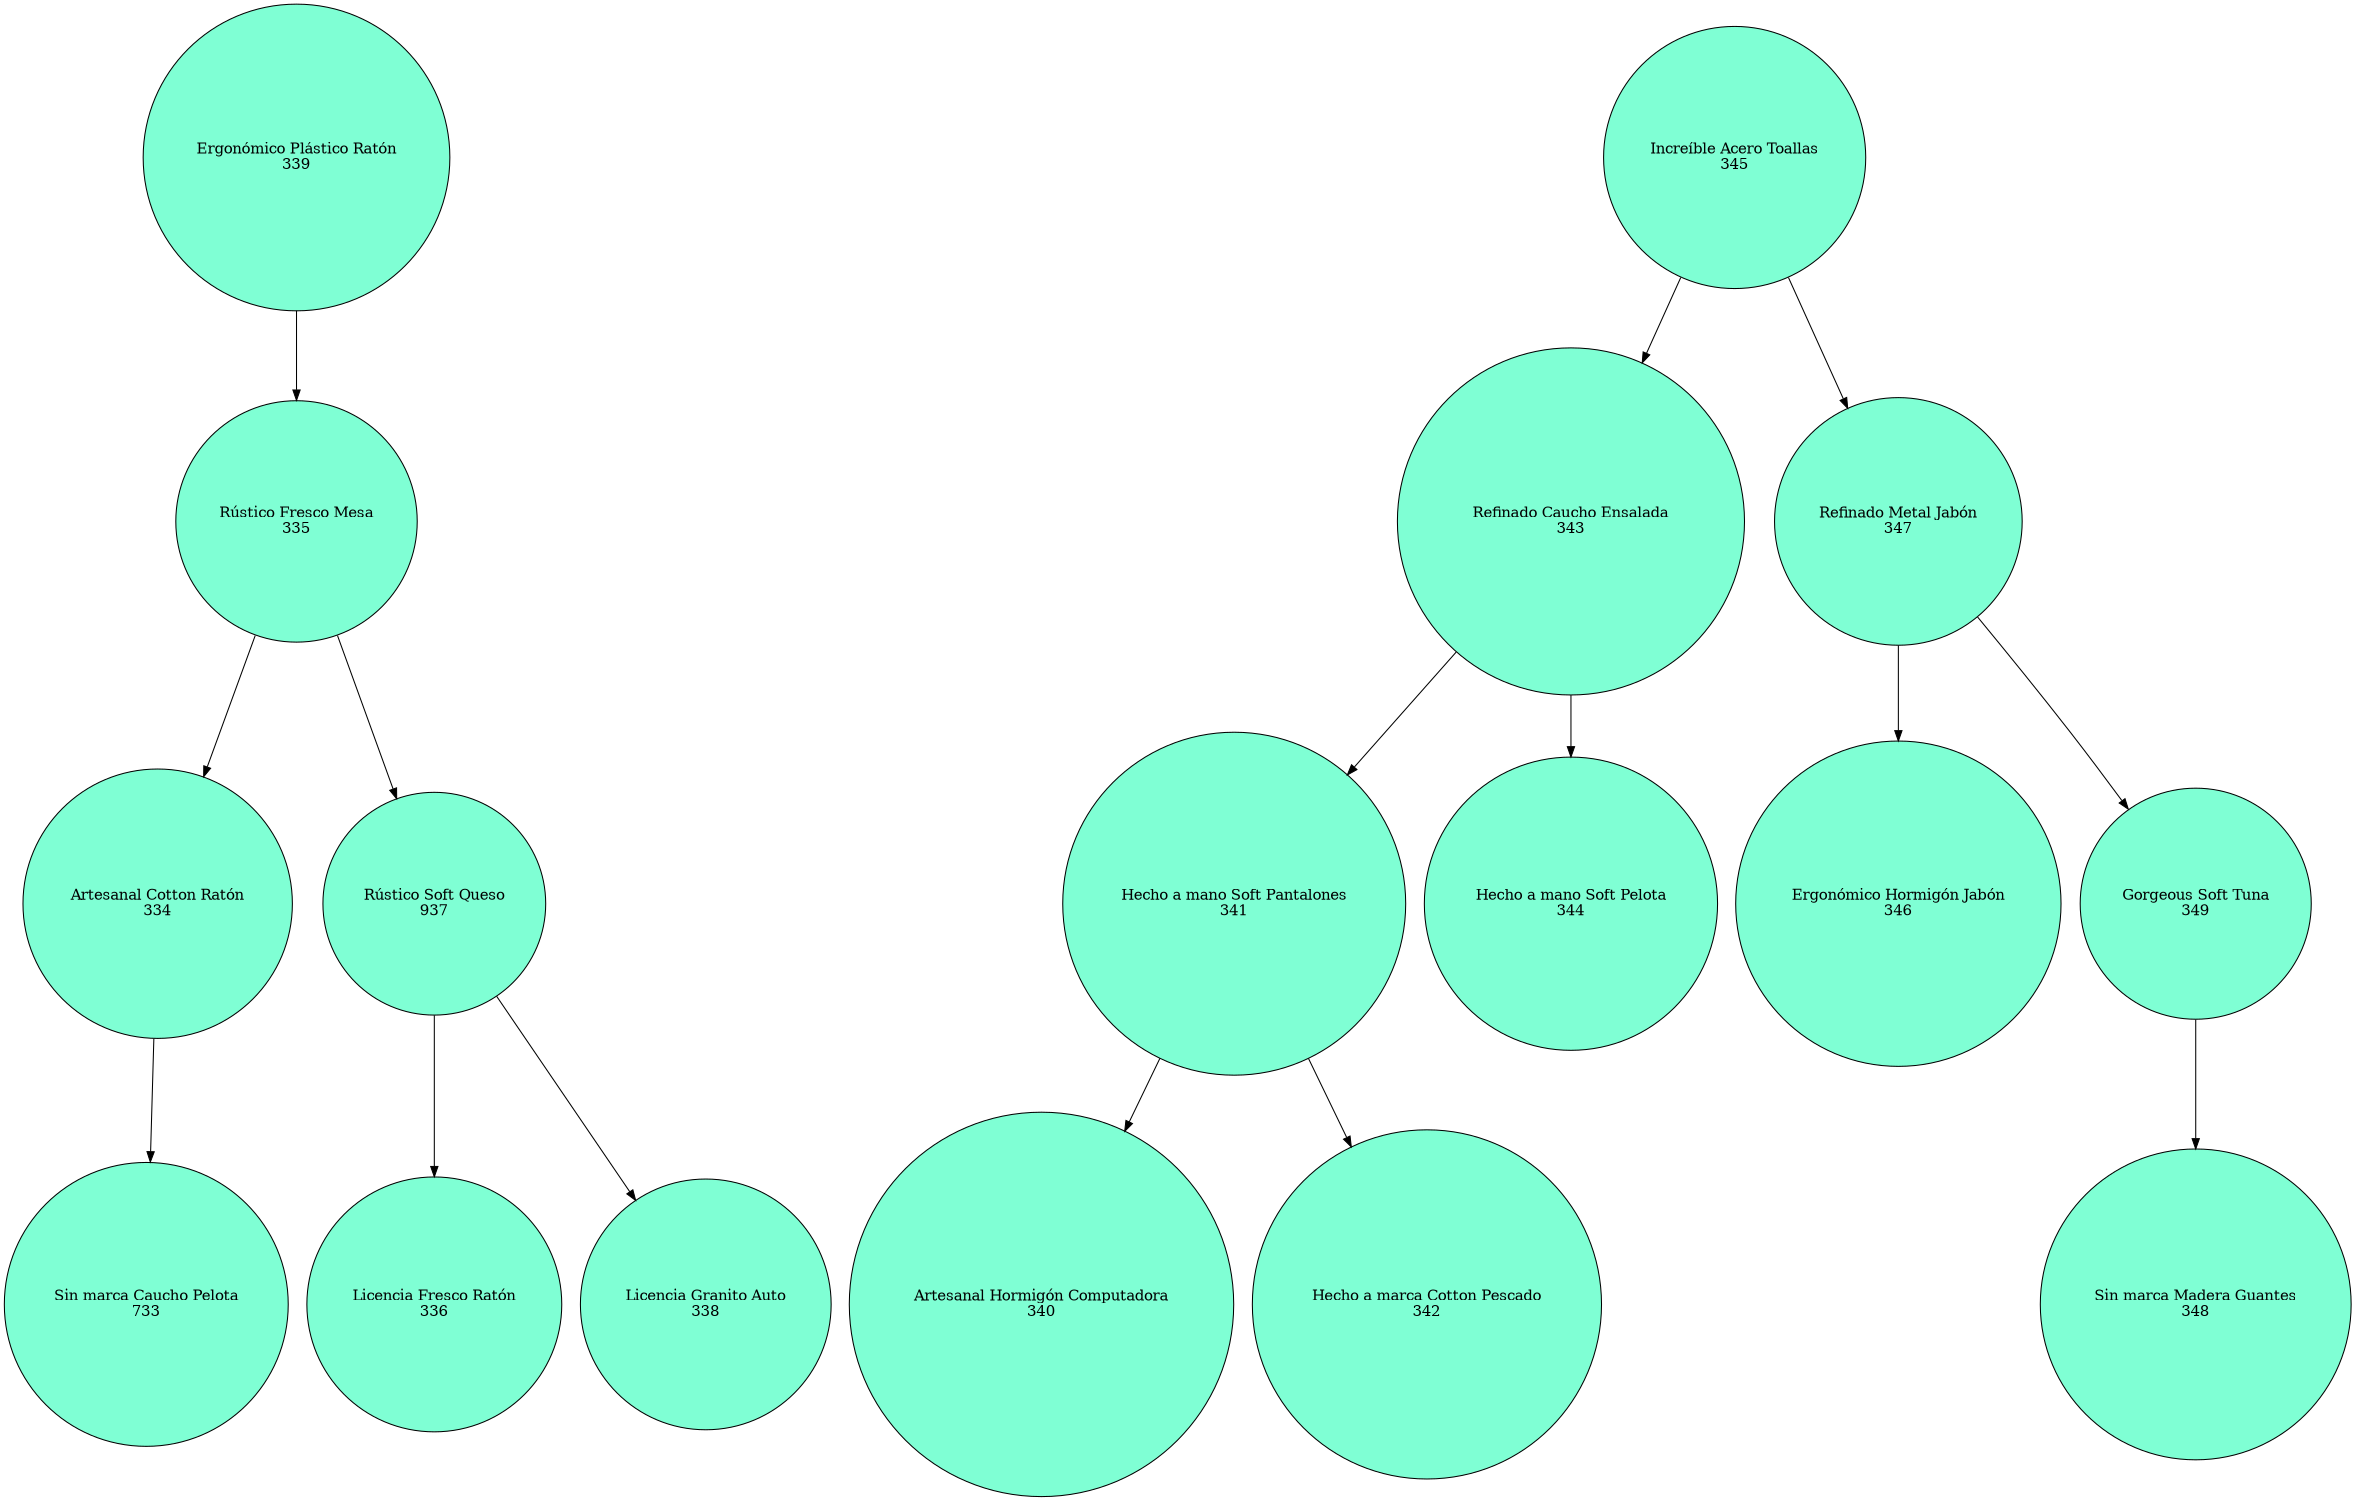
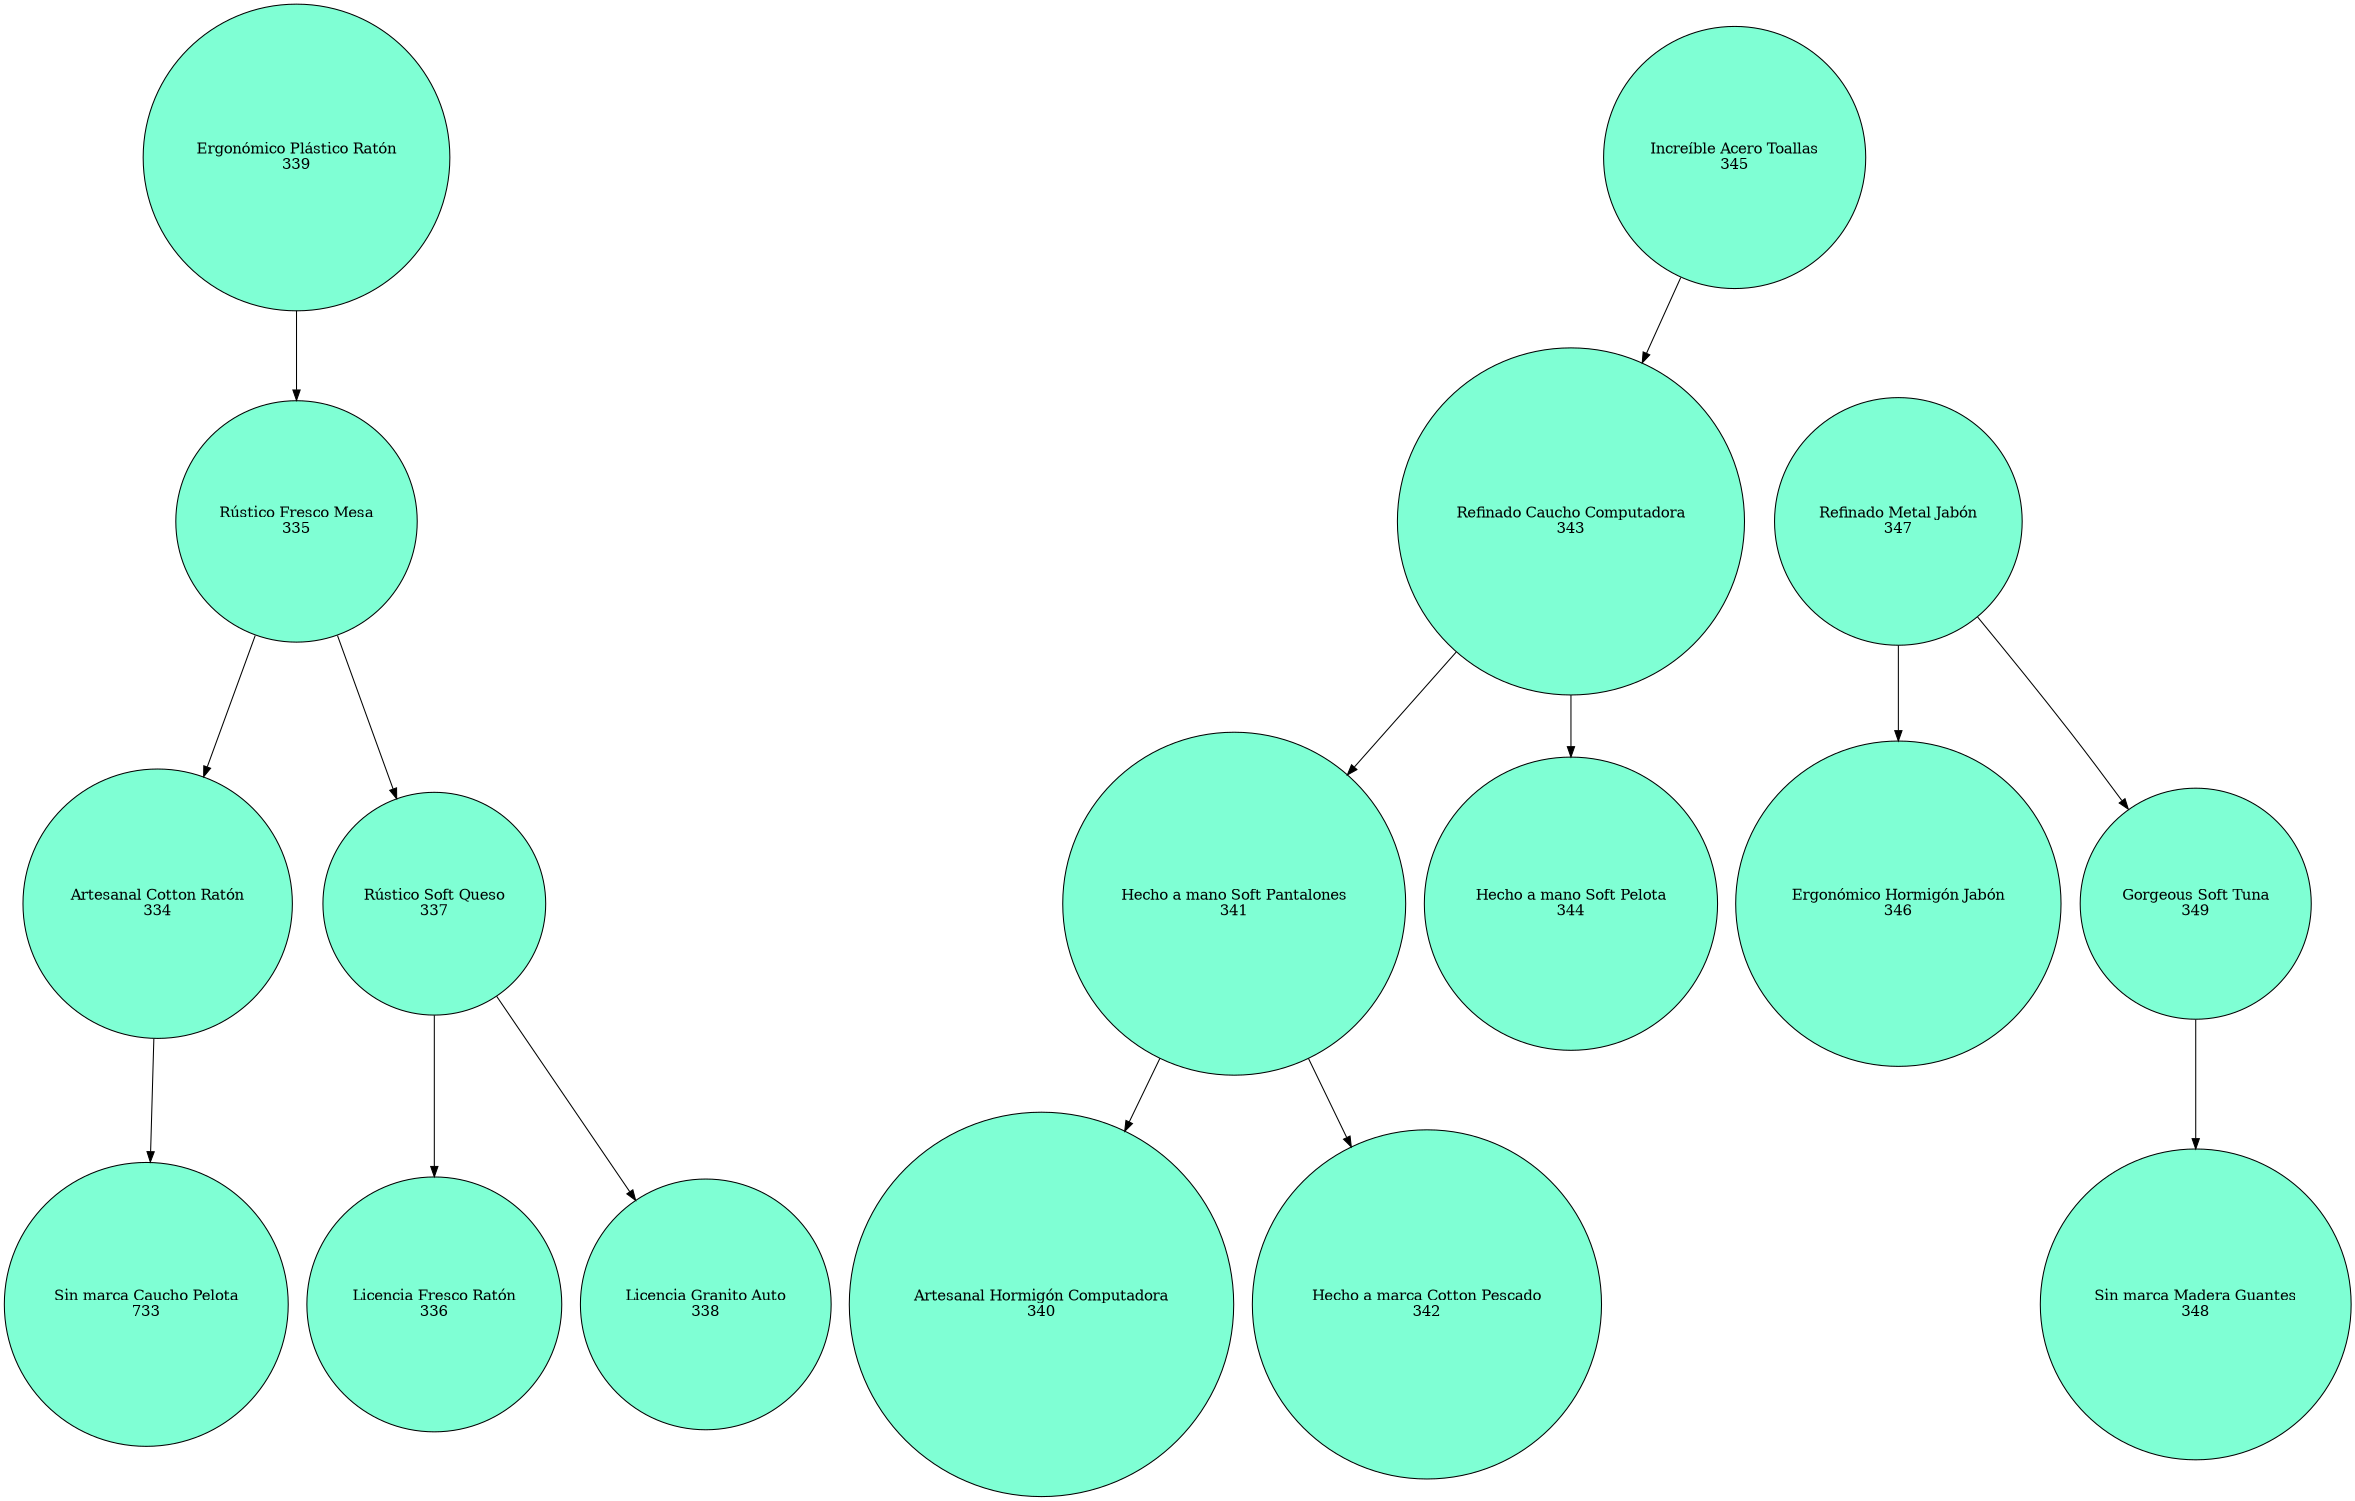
edge "Increíble Acero Toallas 345" -> "Refinado Metal Jabón 347": removed
node "Refinado Caucho Ensalada 343": label "Refinado Caucho Ensalada 343" -> "Refinado Caucho Computadora 343"
node "Rústico Soft Queso 937": label "Rústico Soft Queso 937" -> "Rústico Soft Queso 337"
